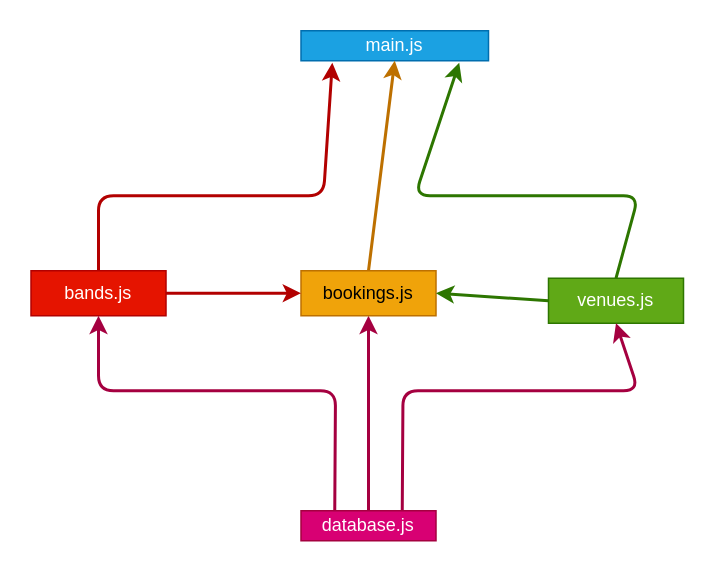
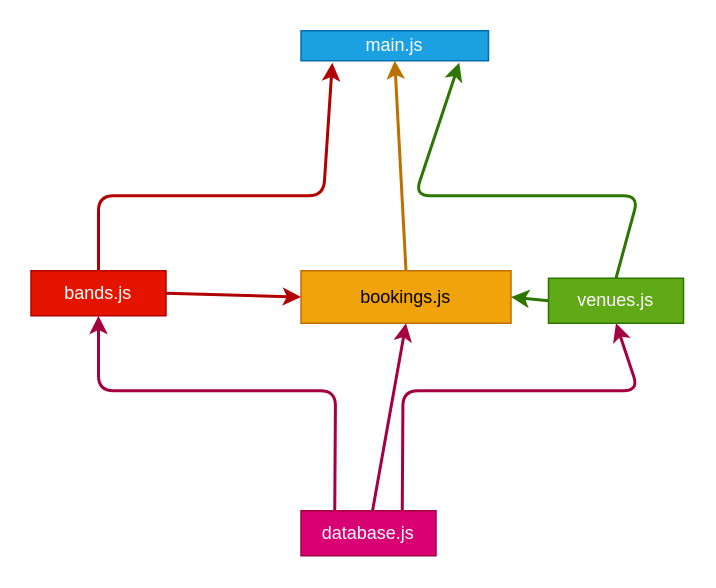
node "bookings.js": size 135x45 -> 210x53
node "database.js": size 135x30 -> 135x45
